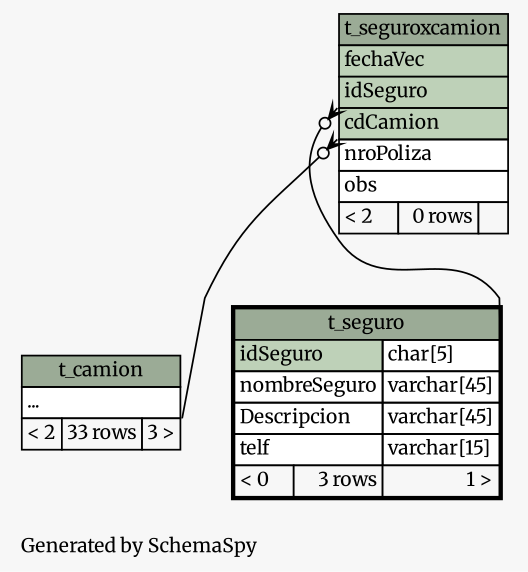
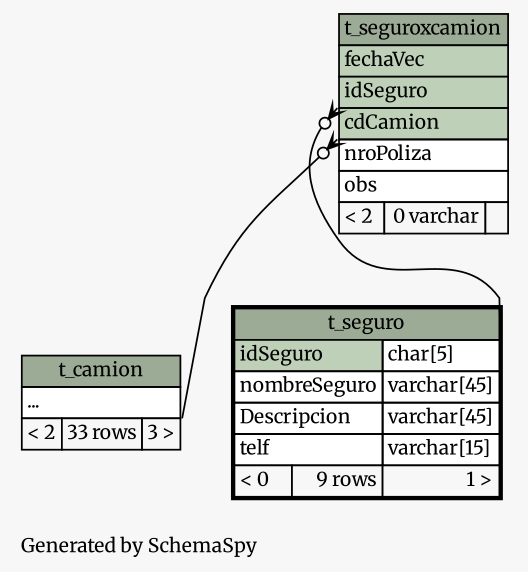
node "t_seguroxcamion": text "0 rows" -> "0 varchar"
node "t_seguro": text "3 rows" -> "9 rows"
